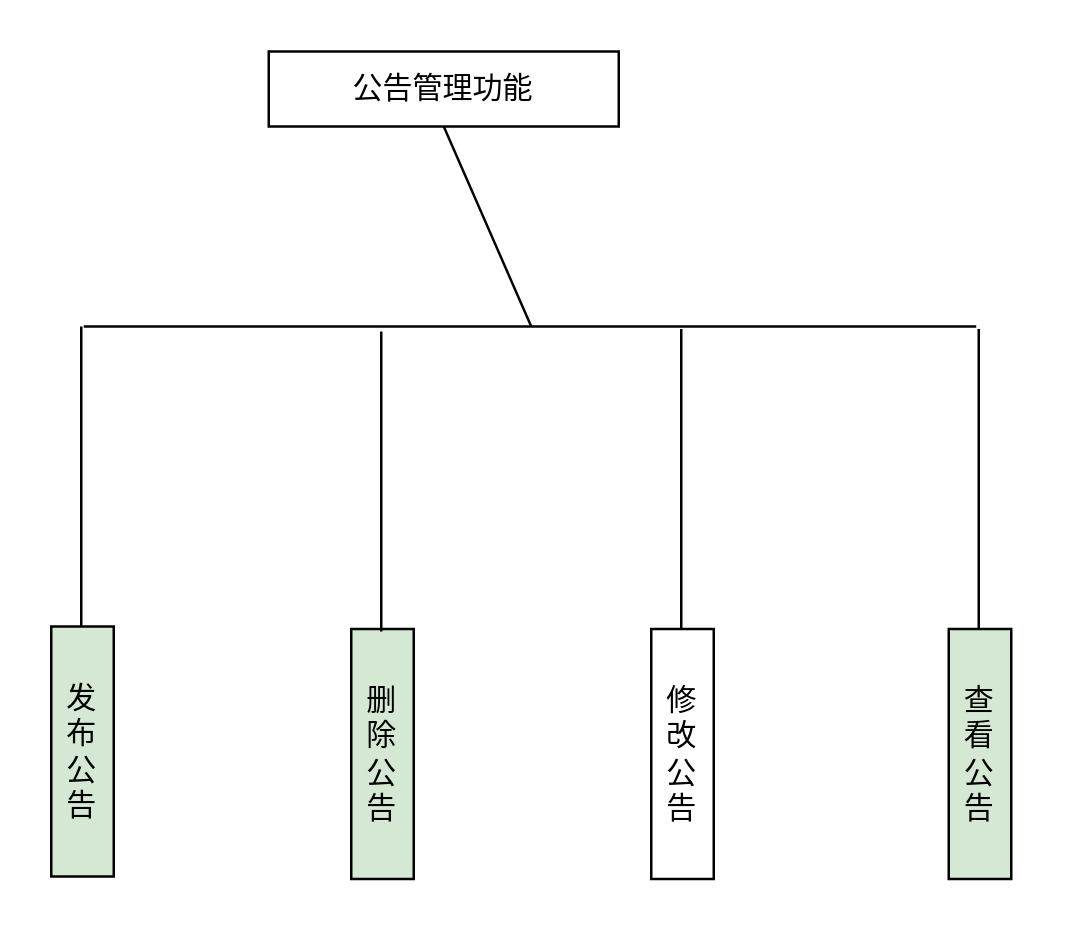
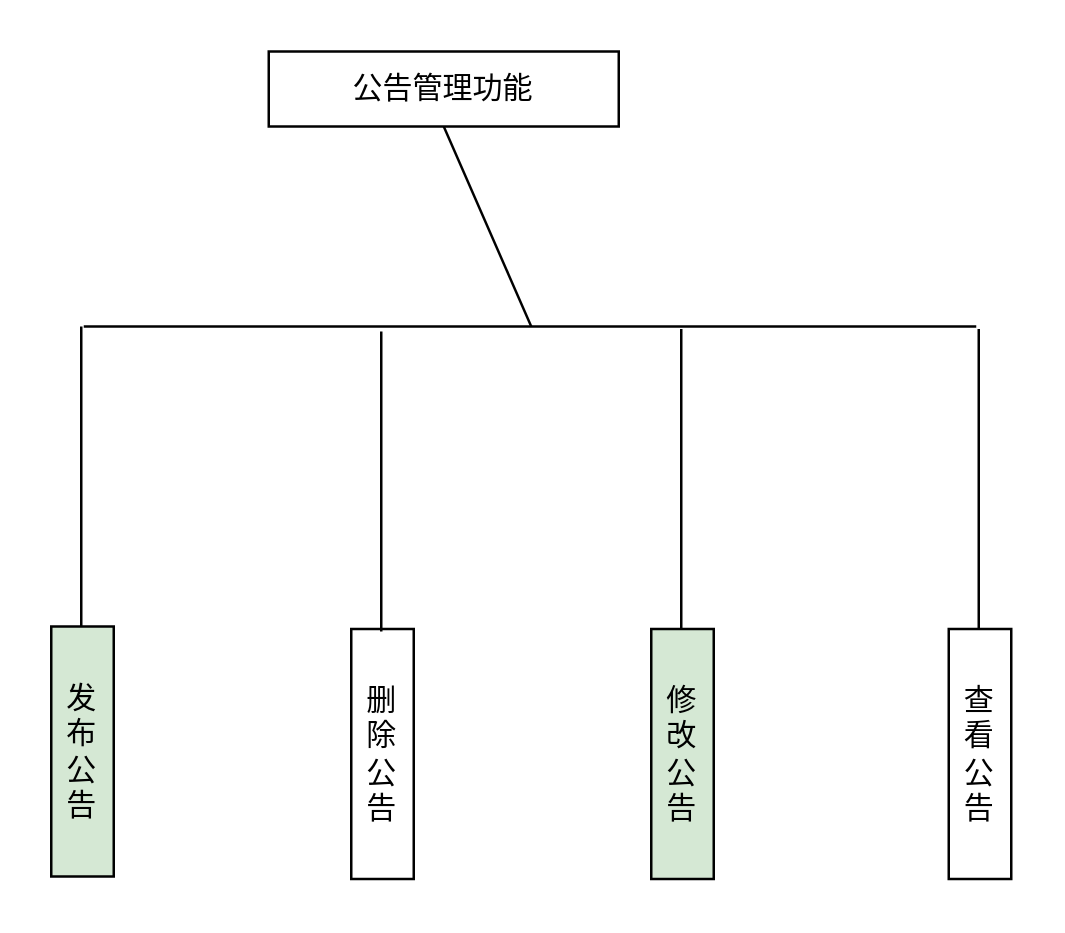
node "删除公告": fillcolor #d5e8d4 -> #ffffff
node "修改公告": fillcolor #ffffff -> #d5e8d4
node "查看公告": fillcolor #d5e8d4 -> #ffffff
